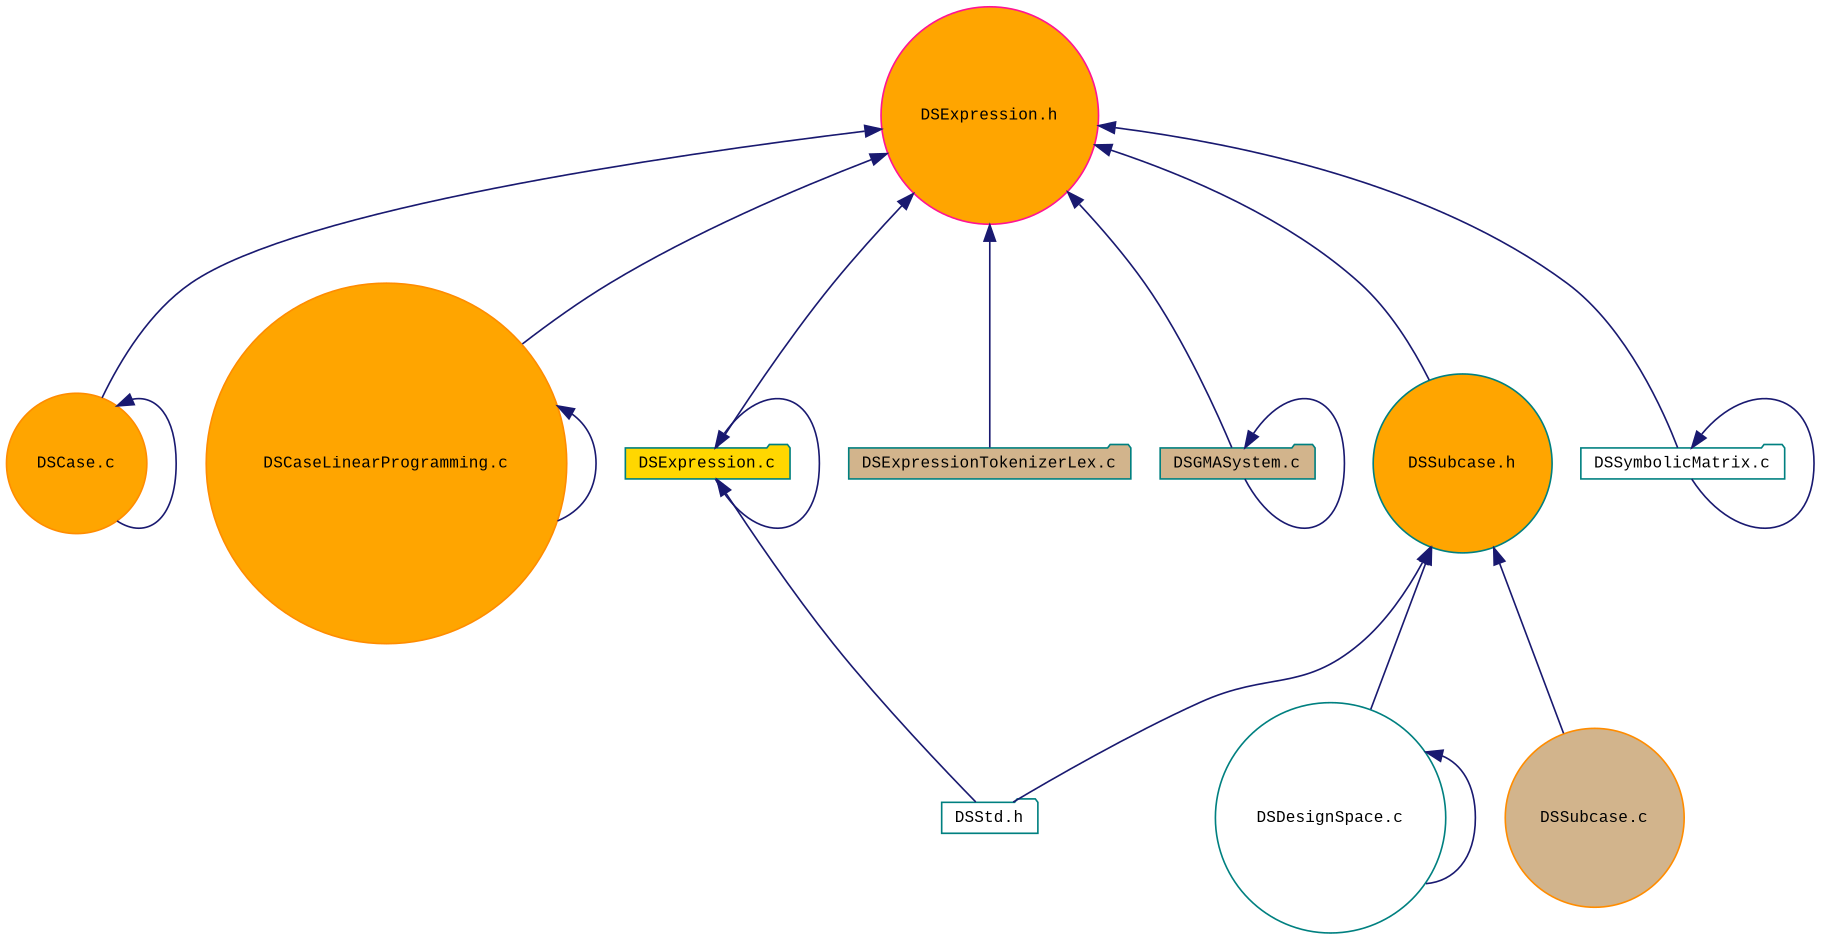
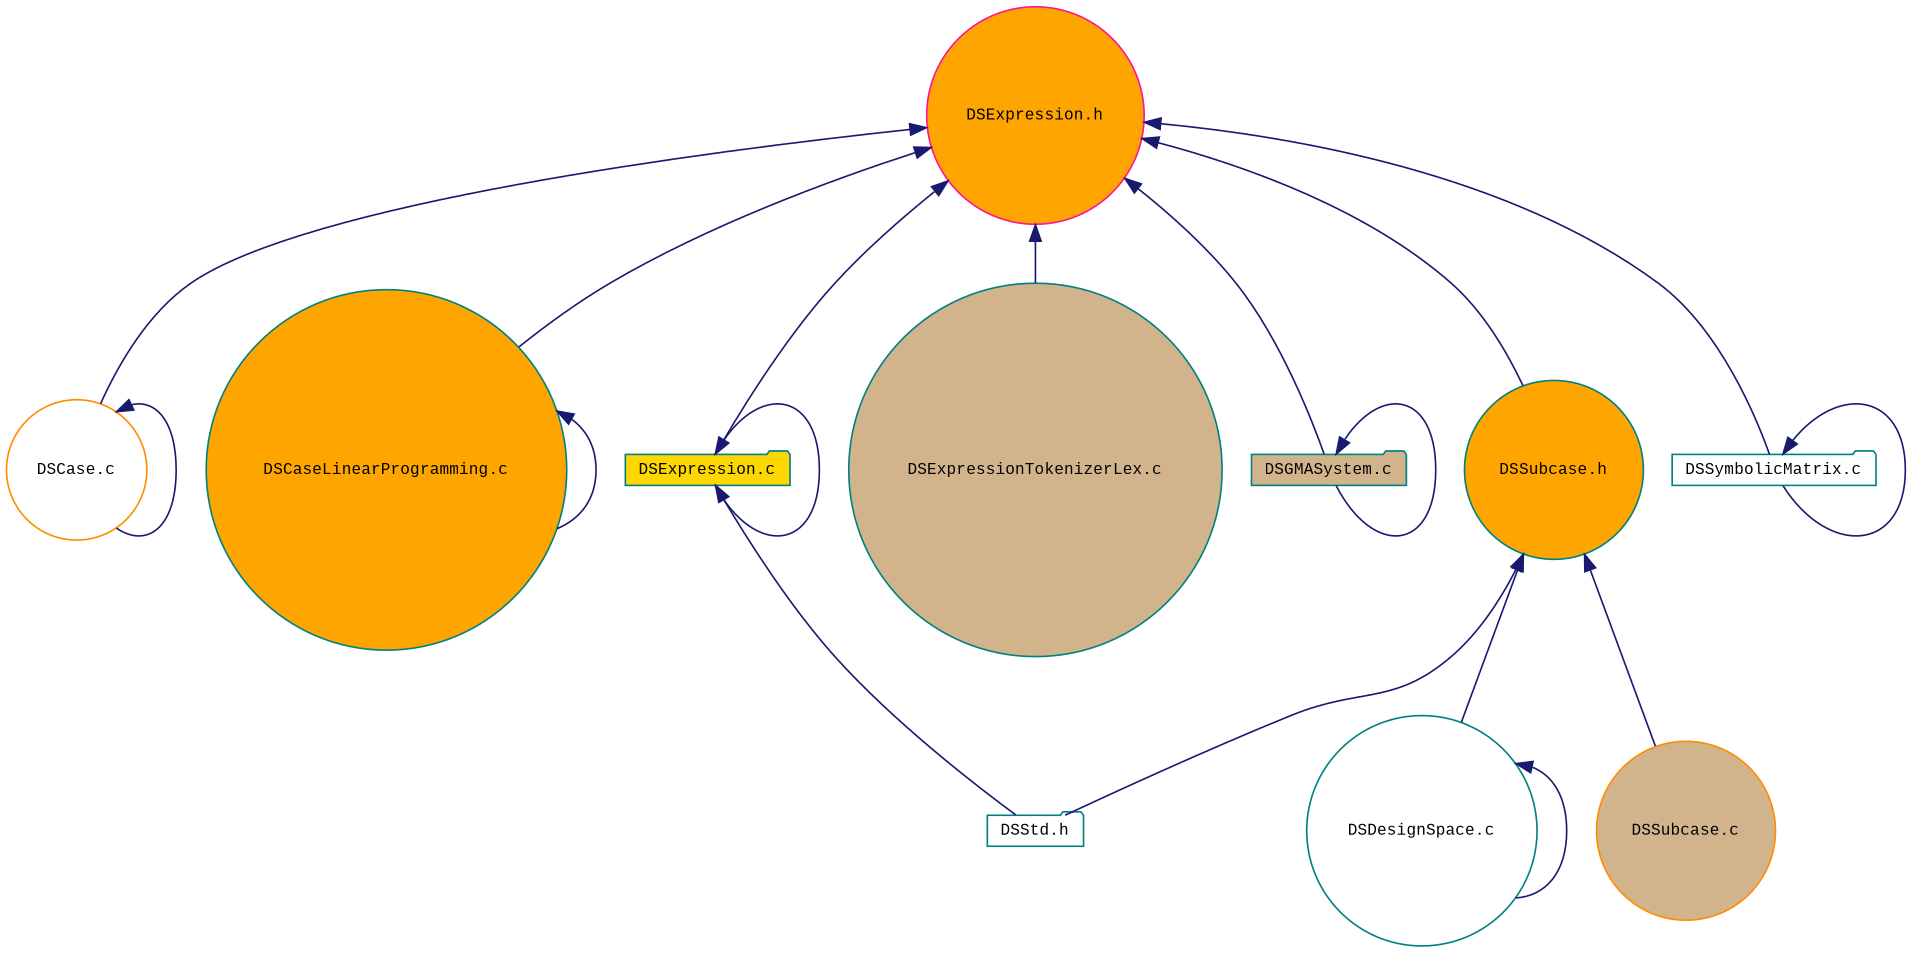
node "DSCase.c": fillcolor orange -> white
node "DSCaseLinearProgramming.c": color darkorange -> teal
node "DSExpressionTokenizerLex.c": shape folder -> circle
